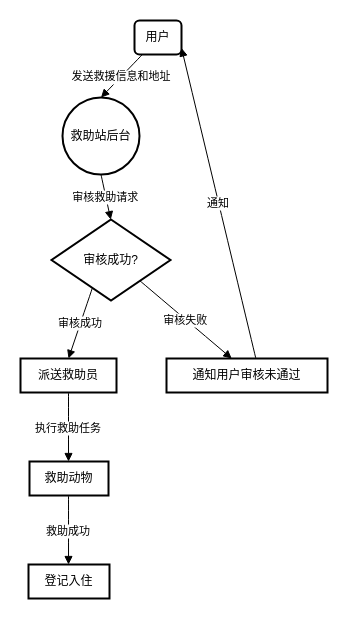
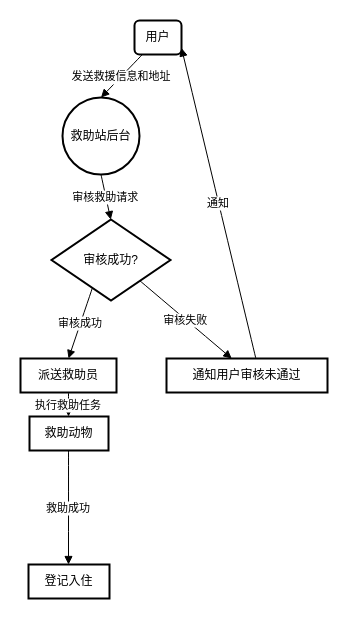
node "救助动物": moved (69, 479) -> (69, 434)
